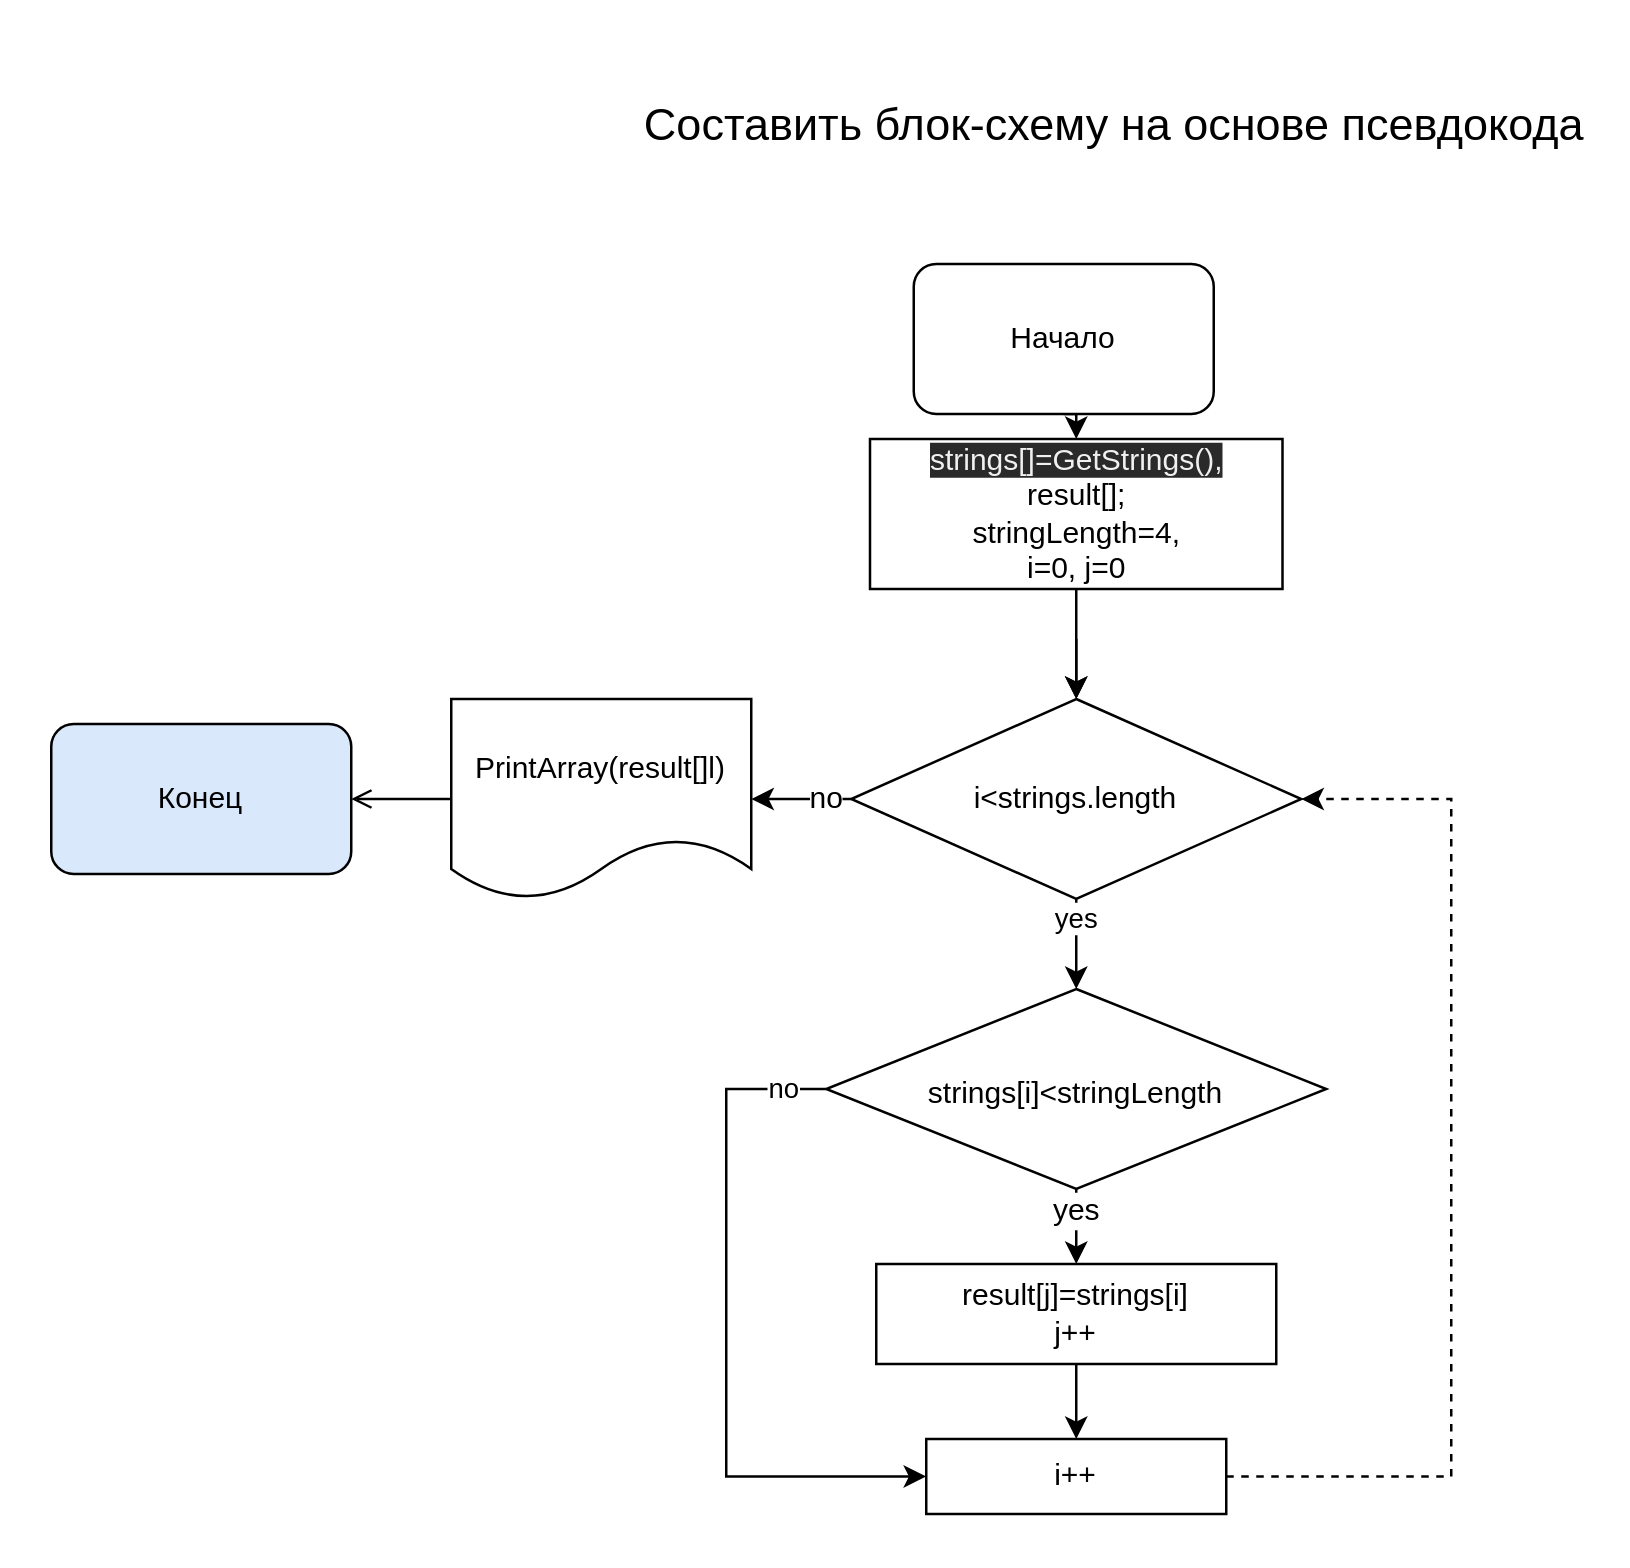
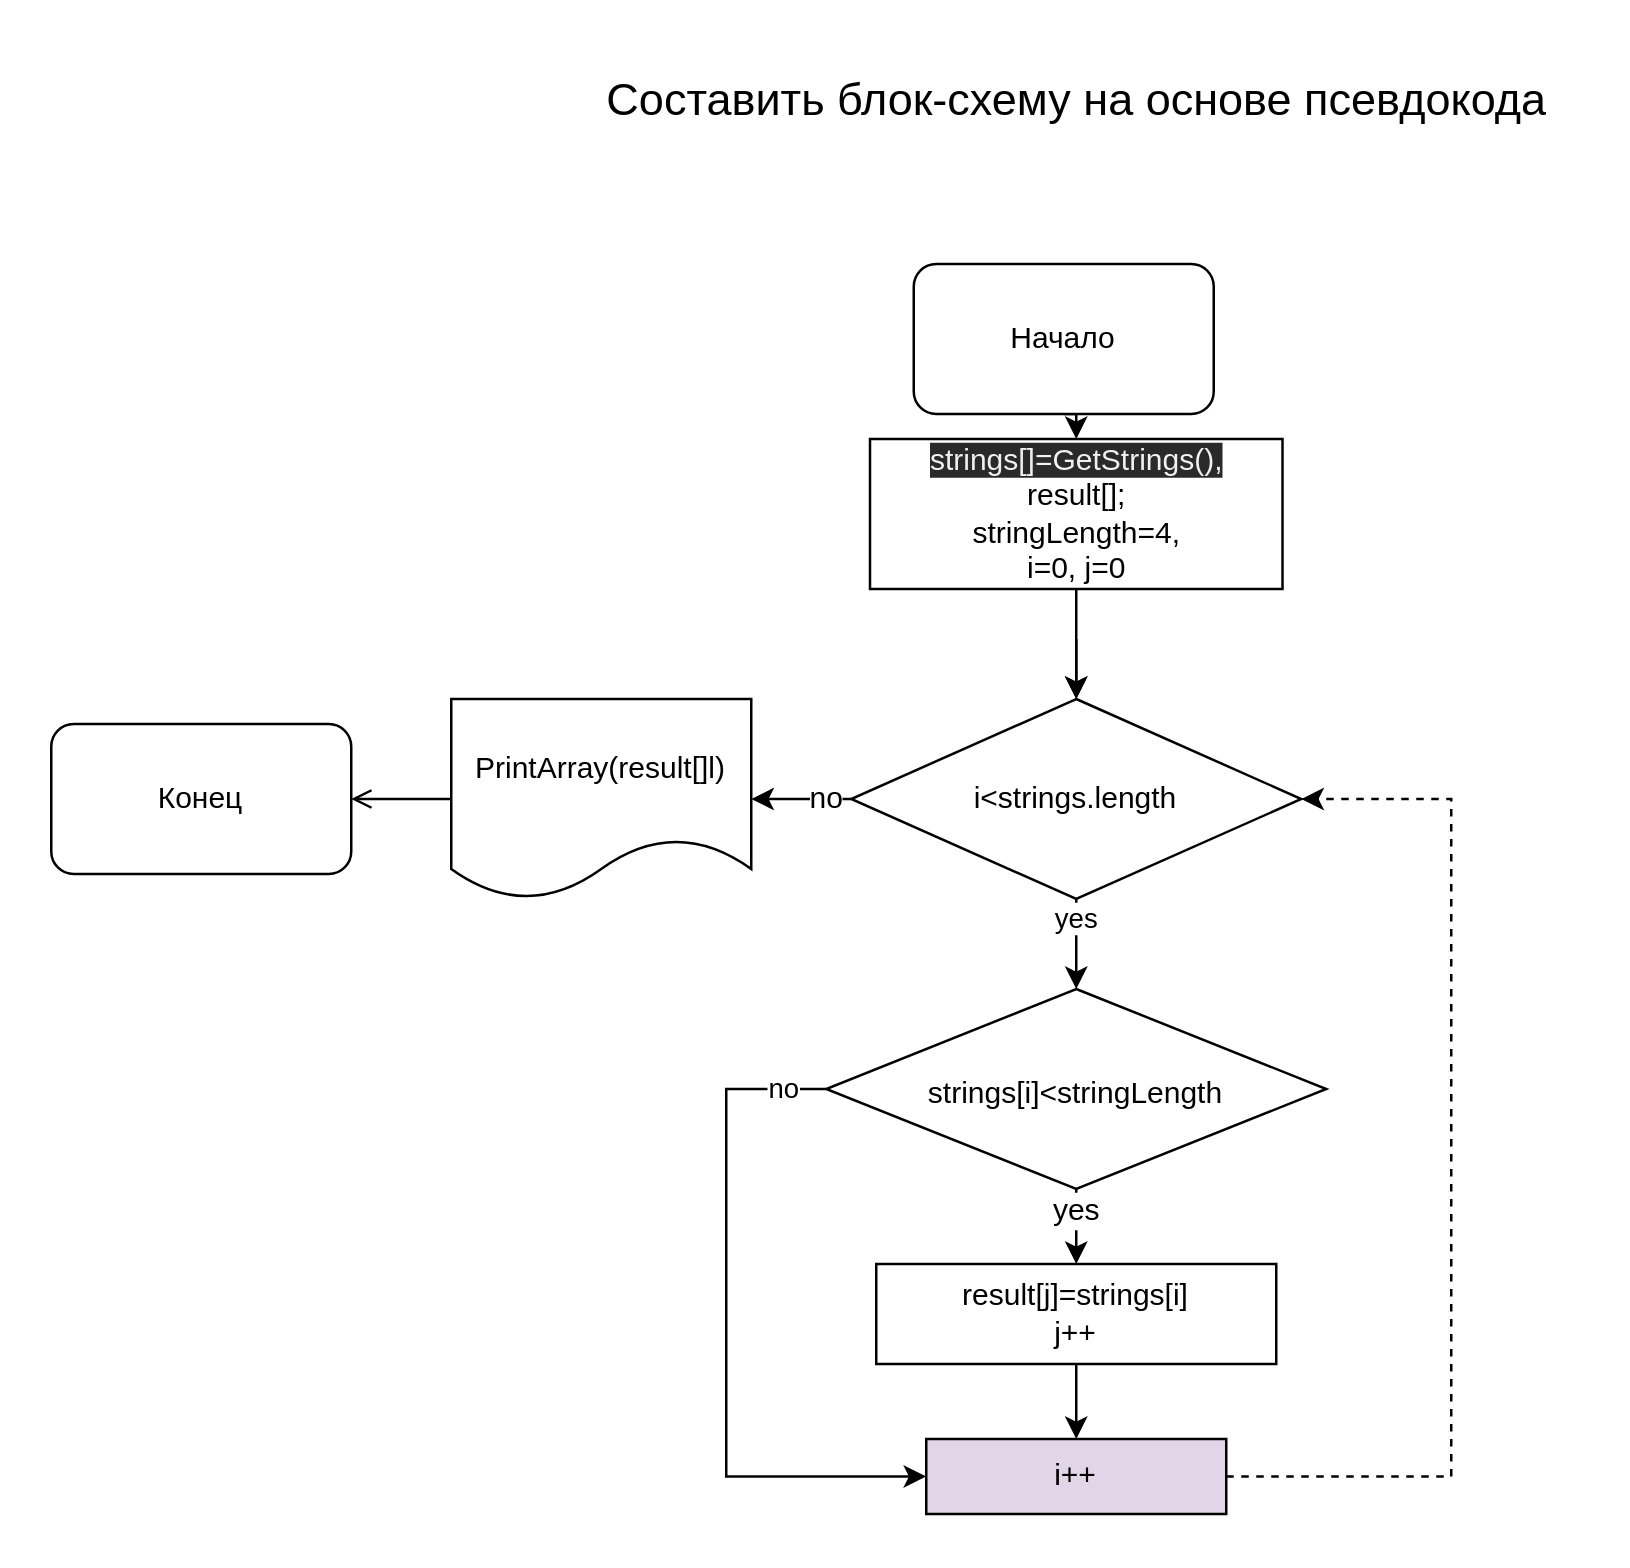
node "Составить блок-схему на основе псевдокода": moved (1114, 126) -> (1076, 101)
node "Конец": fillcolor #dae8fc -> #ffffff
node "i++": fillcolor #ffffff -> #e1d5e7
